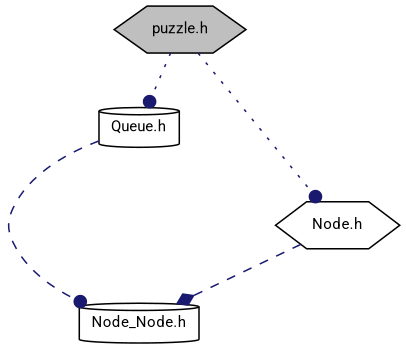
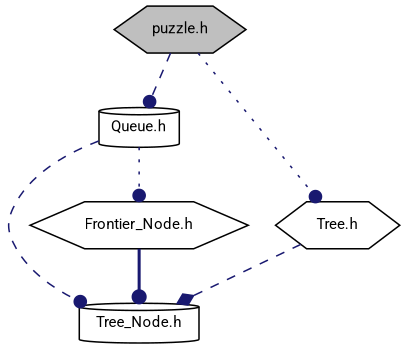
edge "puzzle.h" -> "Queue.h": style dotted -> dashed
node "Frontier_Node.h": added
node "Node.h": label "Node.h" -> "Tree.h"
node "Node_Node.h": label "Node_Node.h" -> "Tree_Node.h"
